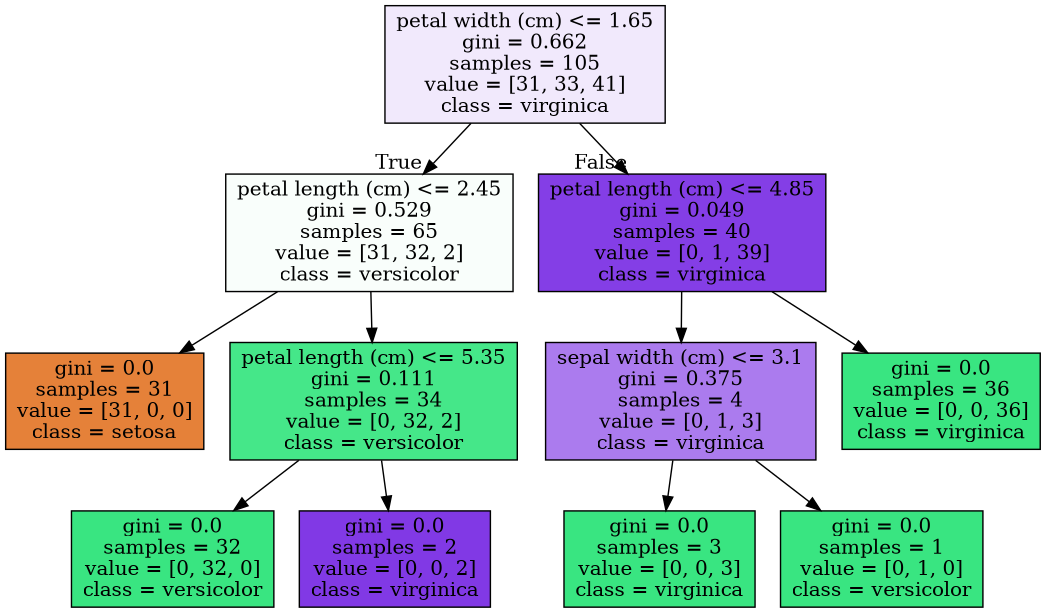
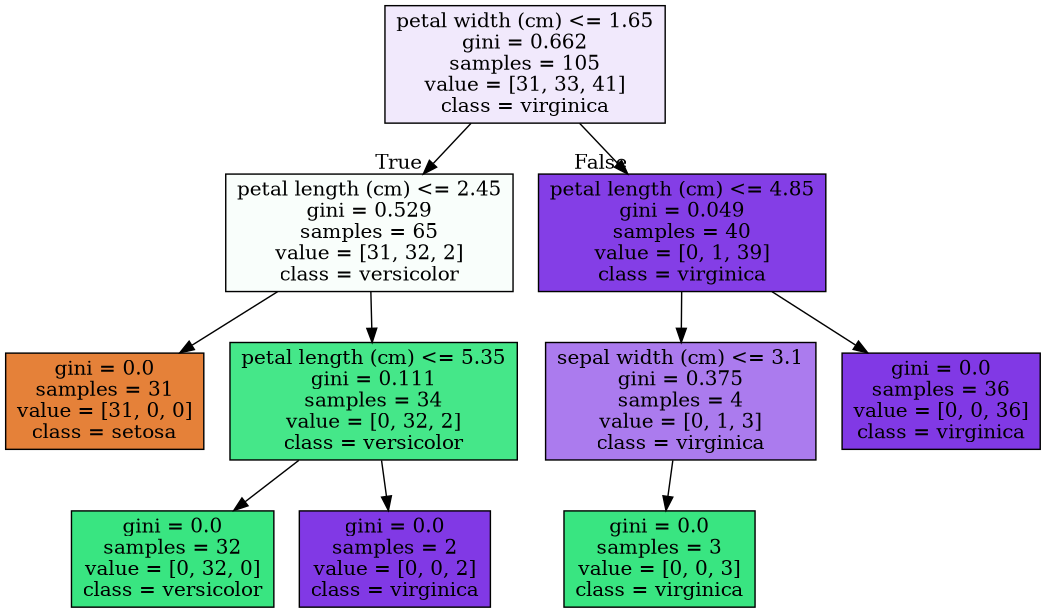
node "gini = 0.0 samples = 36 value = [0, 0, 36] class = virginica": fillcolor #39e581 -> #8139e5
node "gini = 0.0 samples = 1 value = [0, 1, 0] class = versicolor": removed
